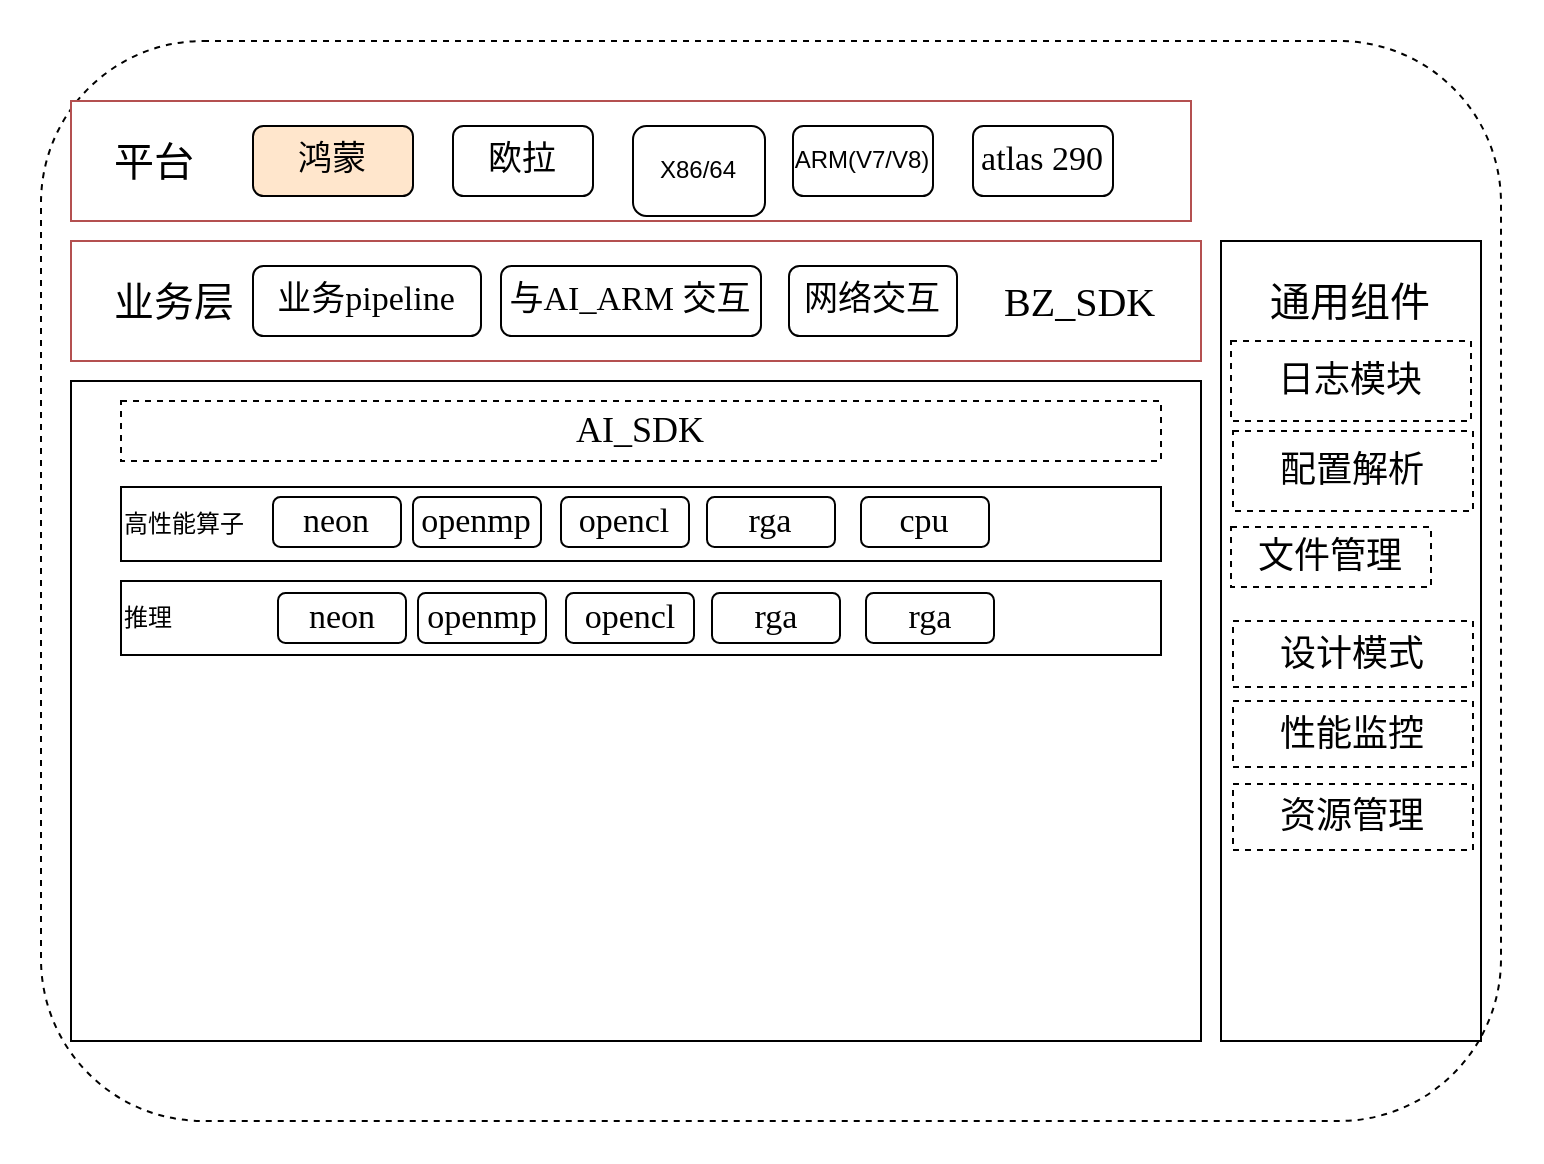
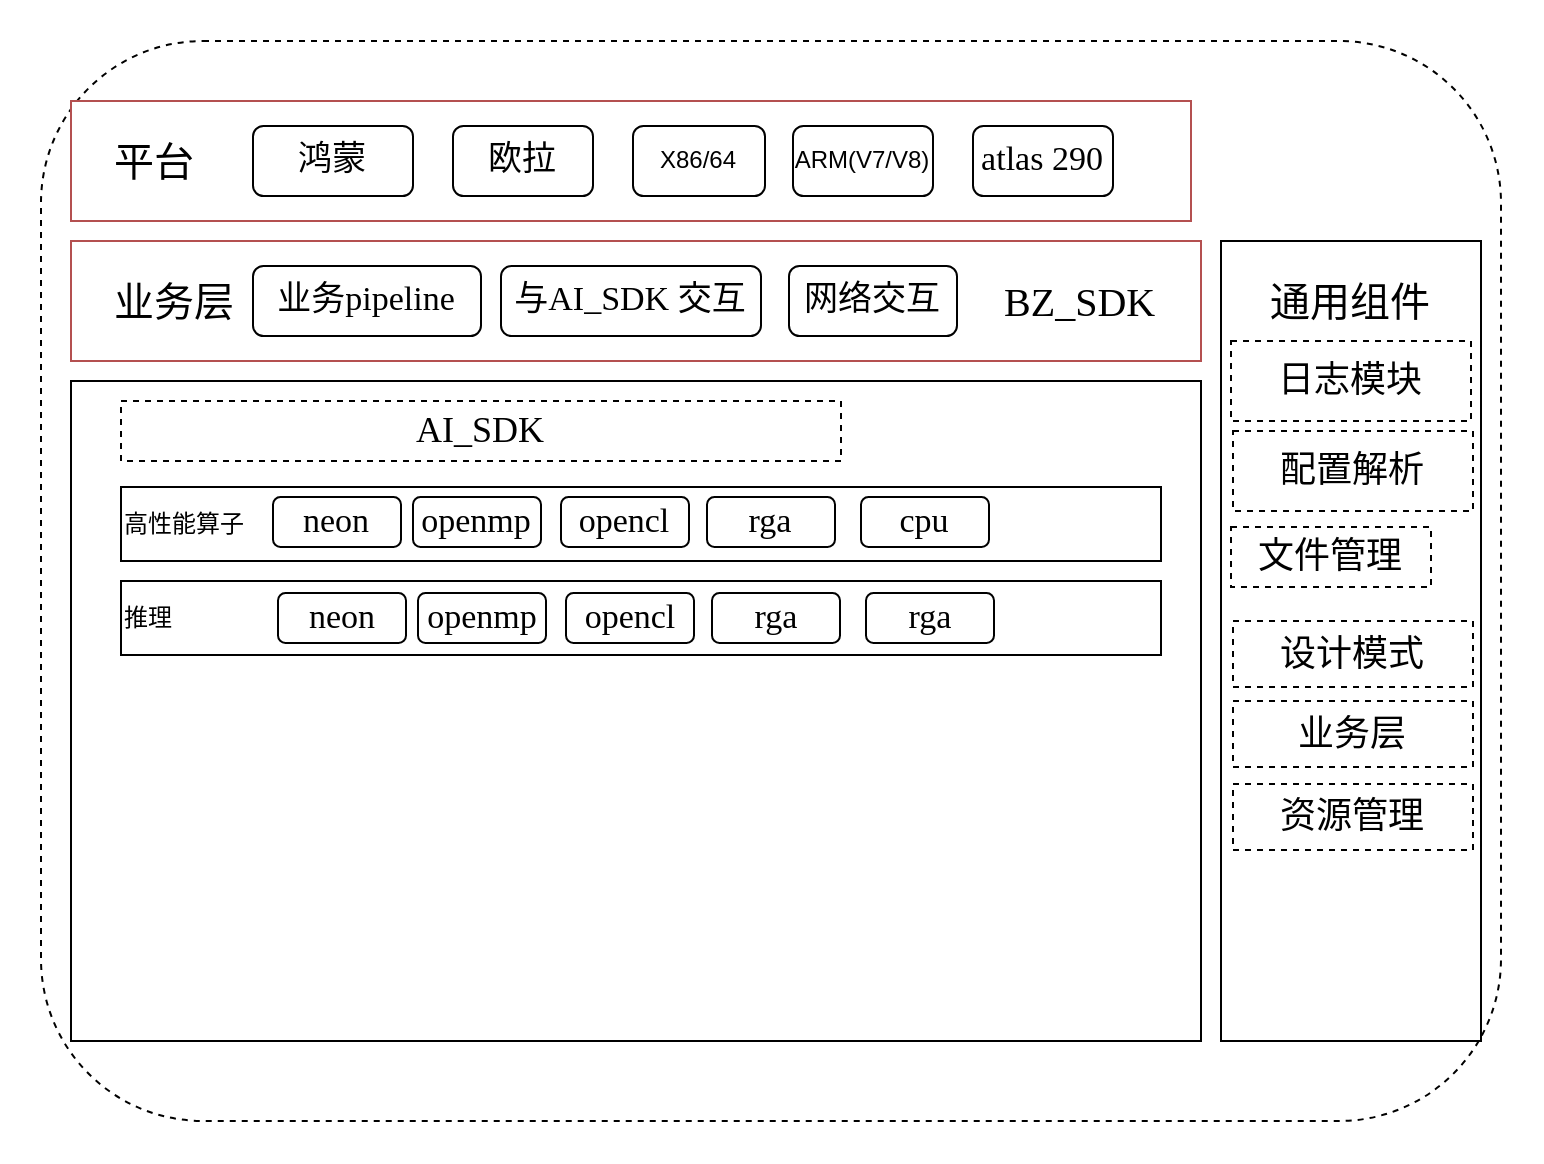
node "鸿蒙": fillcolor #ffe6cc -> #ffffff
node "X86/64": size 132x90 -> 132x70
node "与AI_ARM 交互": label "与AI_ARM 交互" -> "与AI_SDK 交互"
node "AI_SDK": size 1040x60 -> 720x60
node "性能监控": label "性能监控" -> "业务层"
